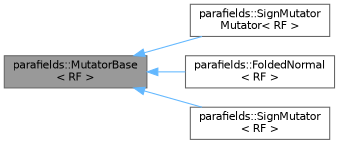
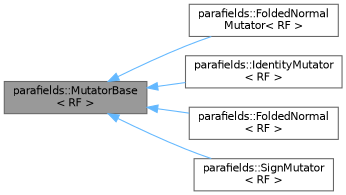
node "parafields::SignMutator Mutator< RF >": label "parafields::SignMutator Mutator< RF >" -> "parafields::FoldedNormal Mutator< RF >"
node "parafields::IdentityMutator < RF >": added
